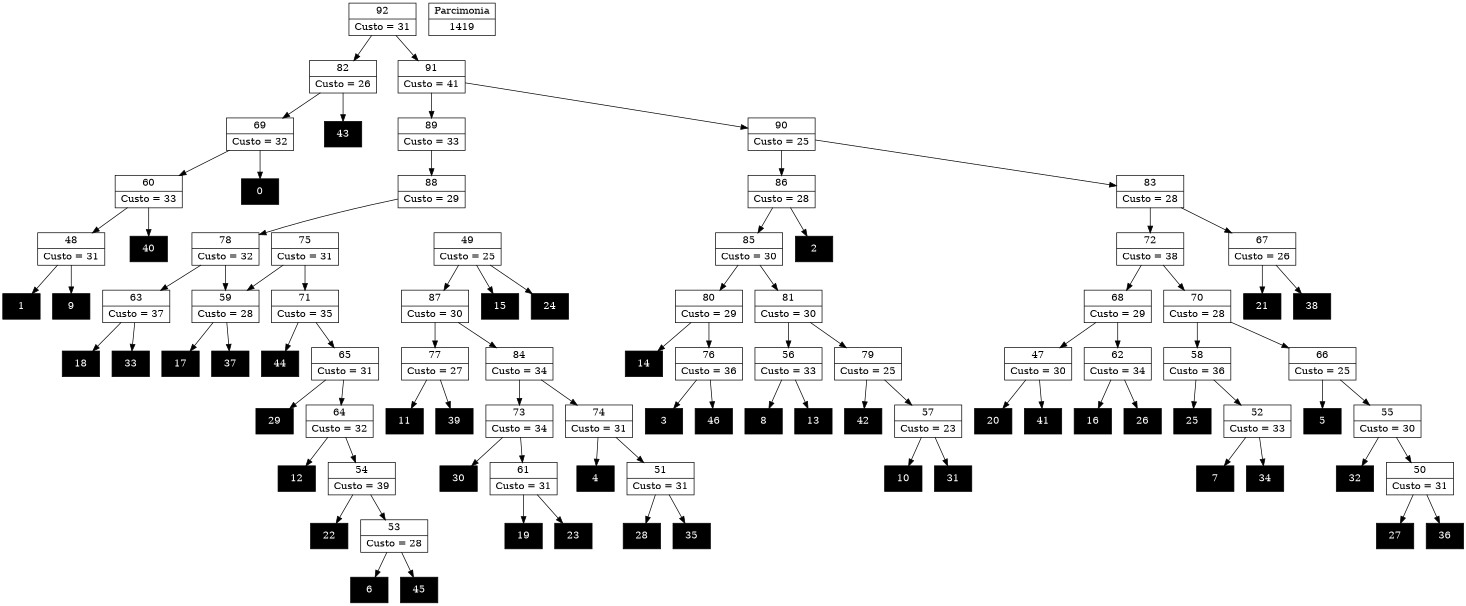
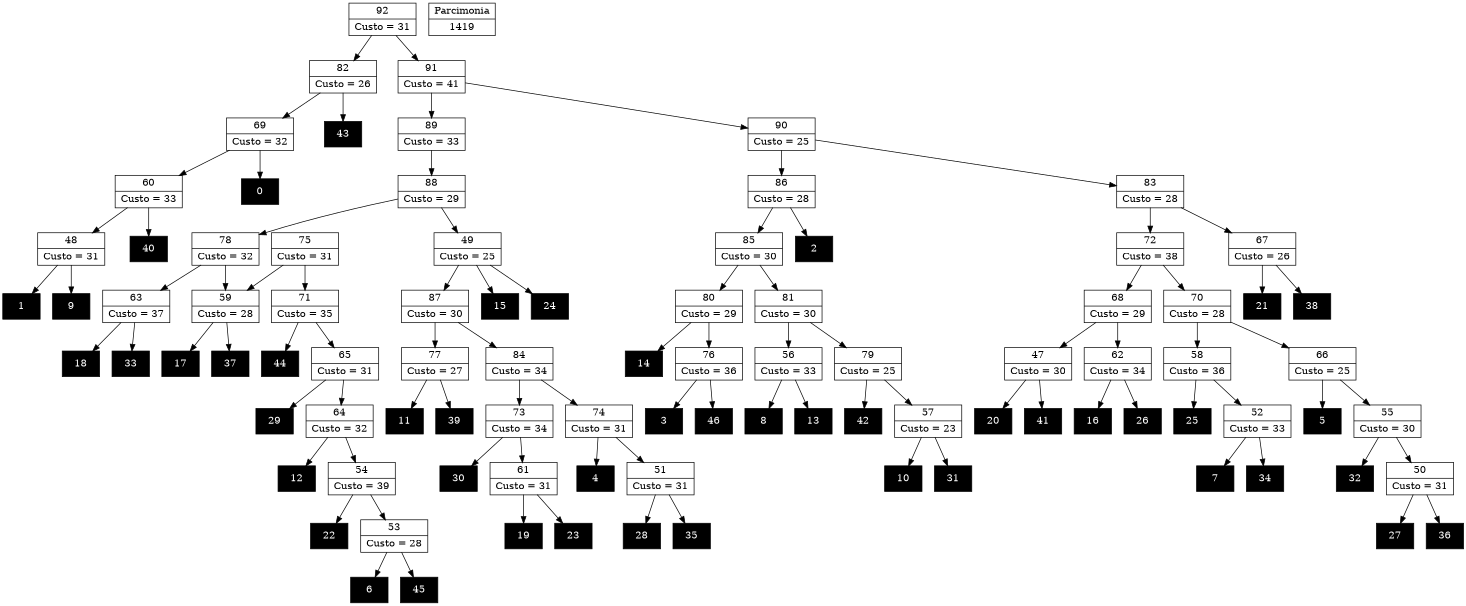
edge "88" -> "49": added
